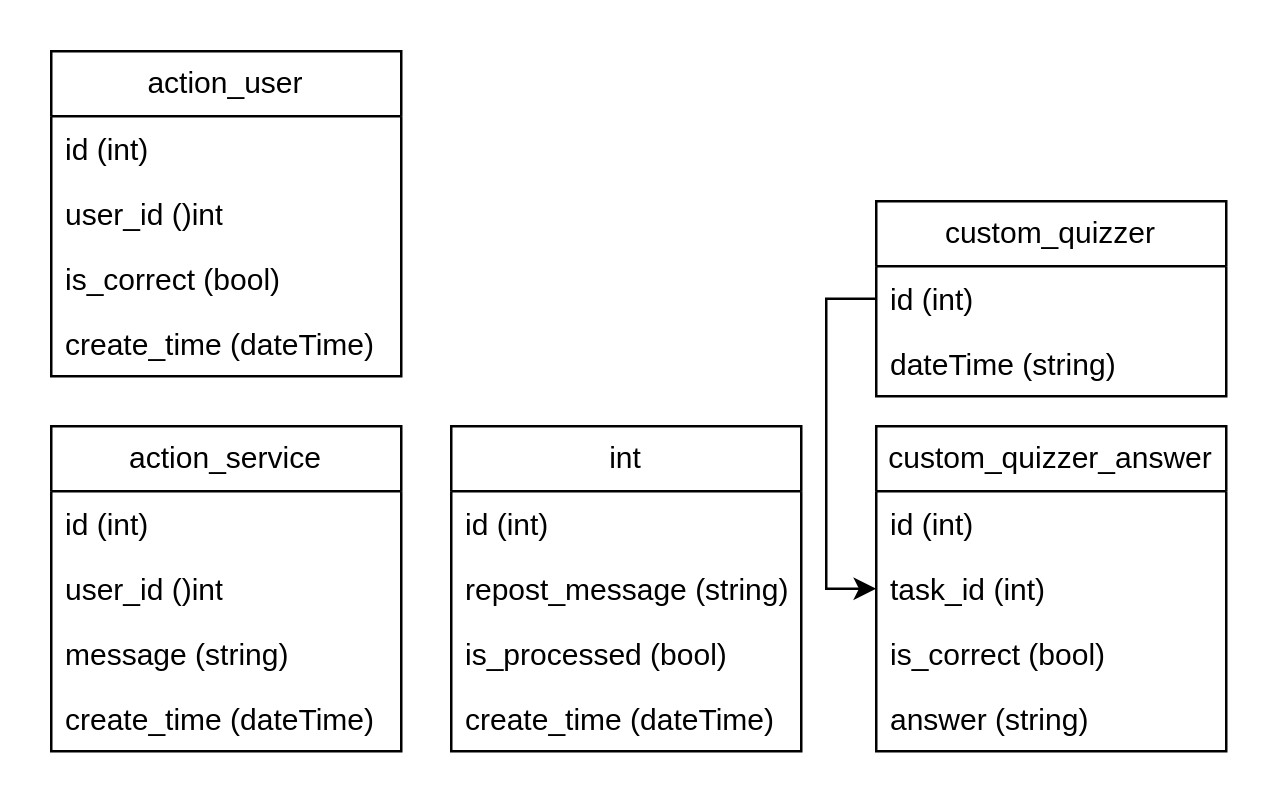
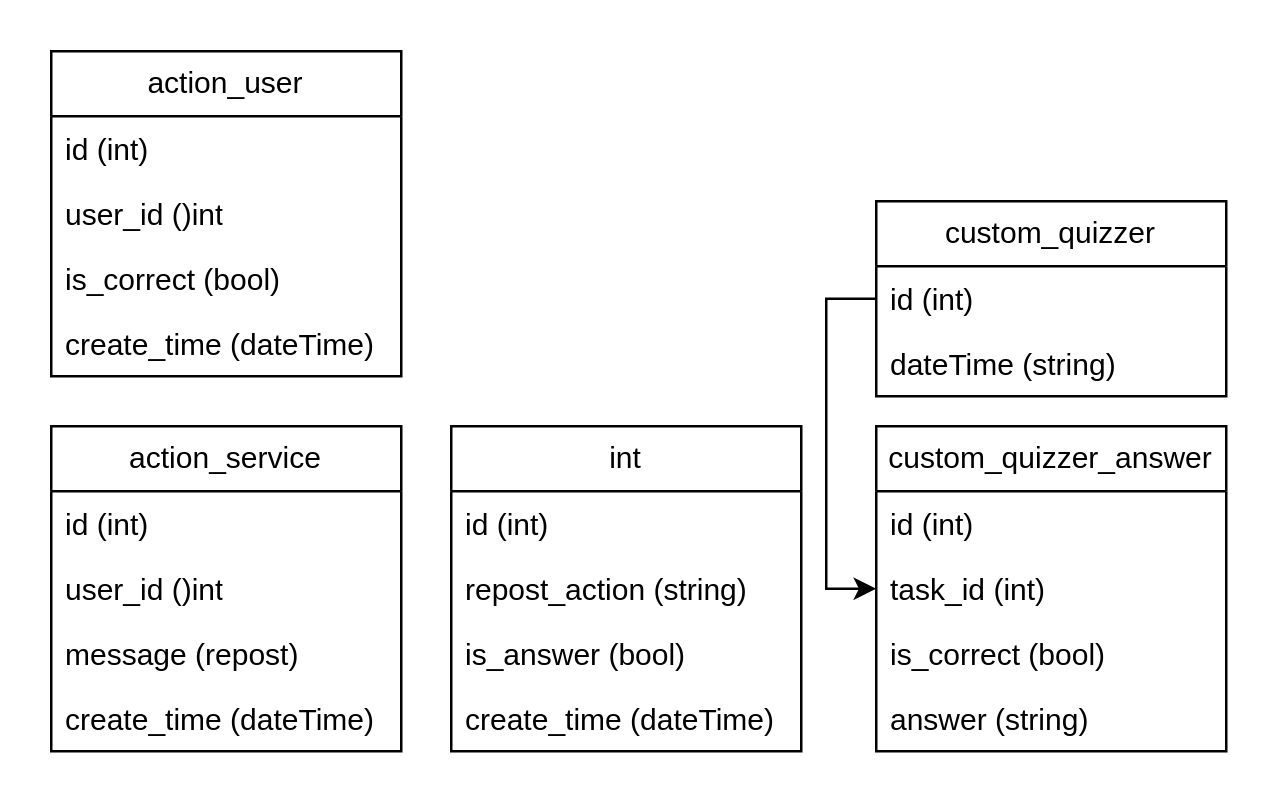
node "repost_message (string)": label "repost_message (string)" -> "repost_action (string)"
node "message (string)": label "message (string)" -> "message (repost)"
node "is_processed (bool)": label "is_processed (bool)" -> "is_answer (bool)"
